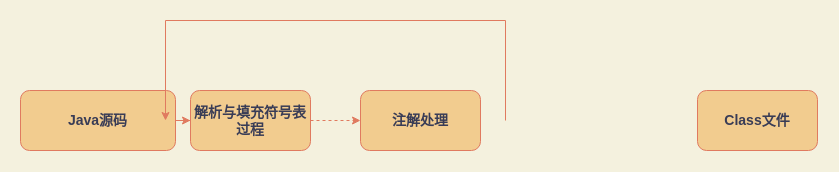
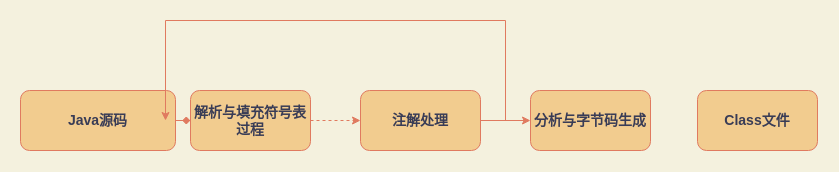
edge "Java源码" -> "解析与填充符号表过程": arrowhead classic -> diamond
edge "注解处理" -> "分析与字节码生成": added
node "分析与字节码生成": added
